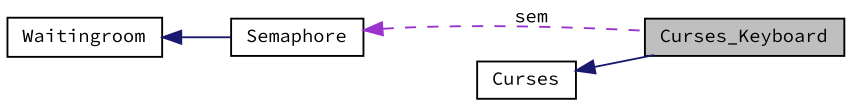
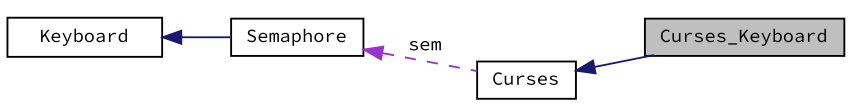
edge "Curses_Keyboard" -> "Semaphore": now "Curses" -> "Semaphore"
node "Waitingroom": label "Waitingroom" -> "Keyboard"
